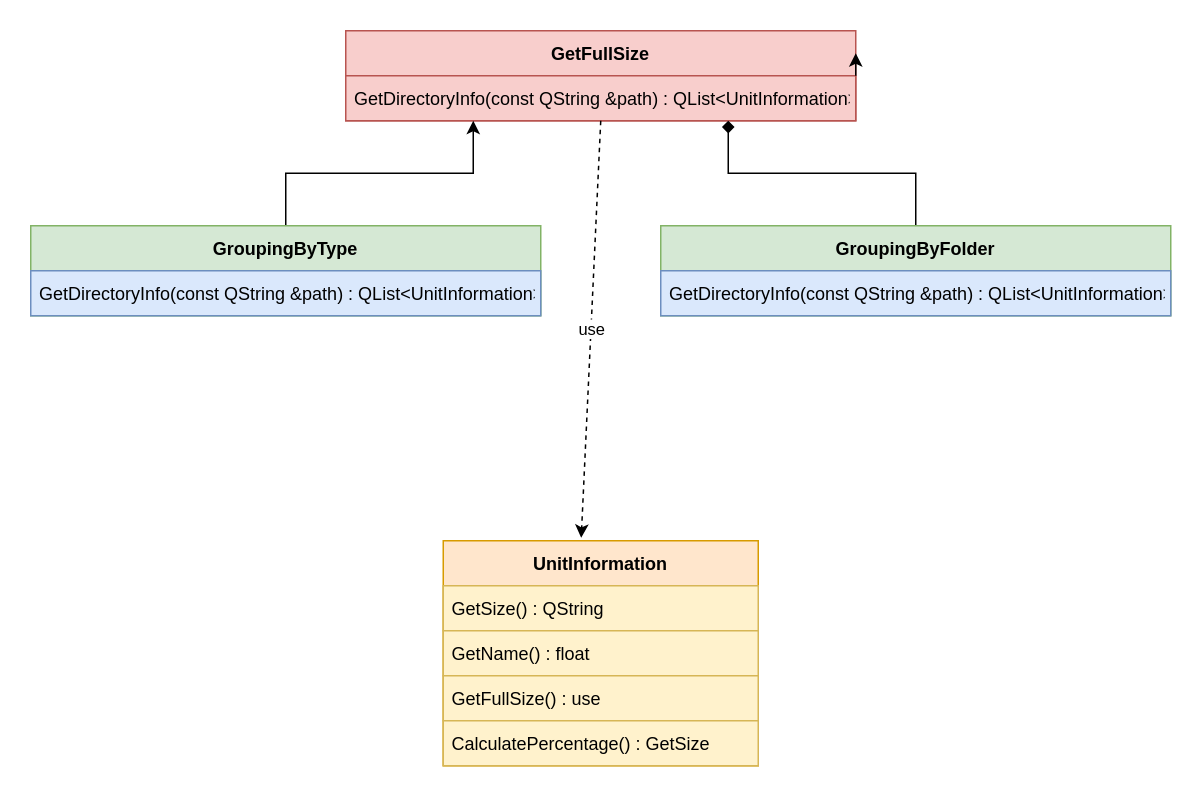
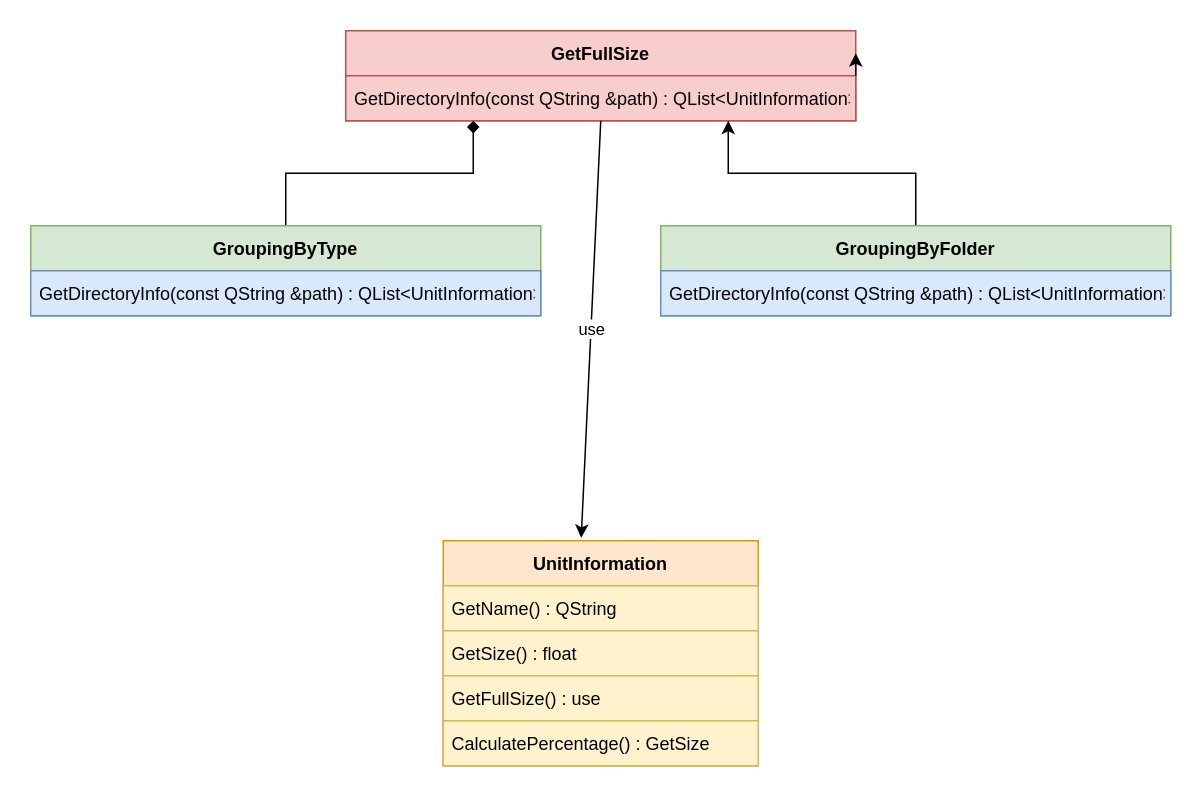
edge "GroupingByType" -> "GetFullSize": arrowhead classic -> diamond
edge "GroupingByFolder" -> "GetFullSize": arrowhead diamond -> classic
edge "GetFullSize" -> "UnitInformation": style dashed -> solid
node "GetSize() : QString": label "GetSize() : QString" -> "GetName() : QString"
node "GetName() : float": label "GetName() : float" -> "GetSize() : float"
